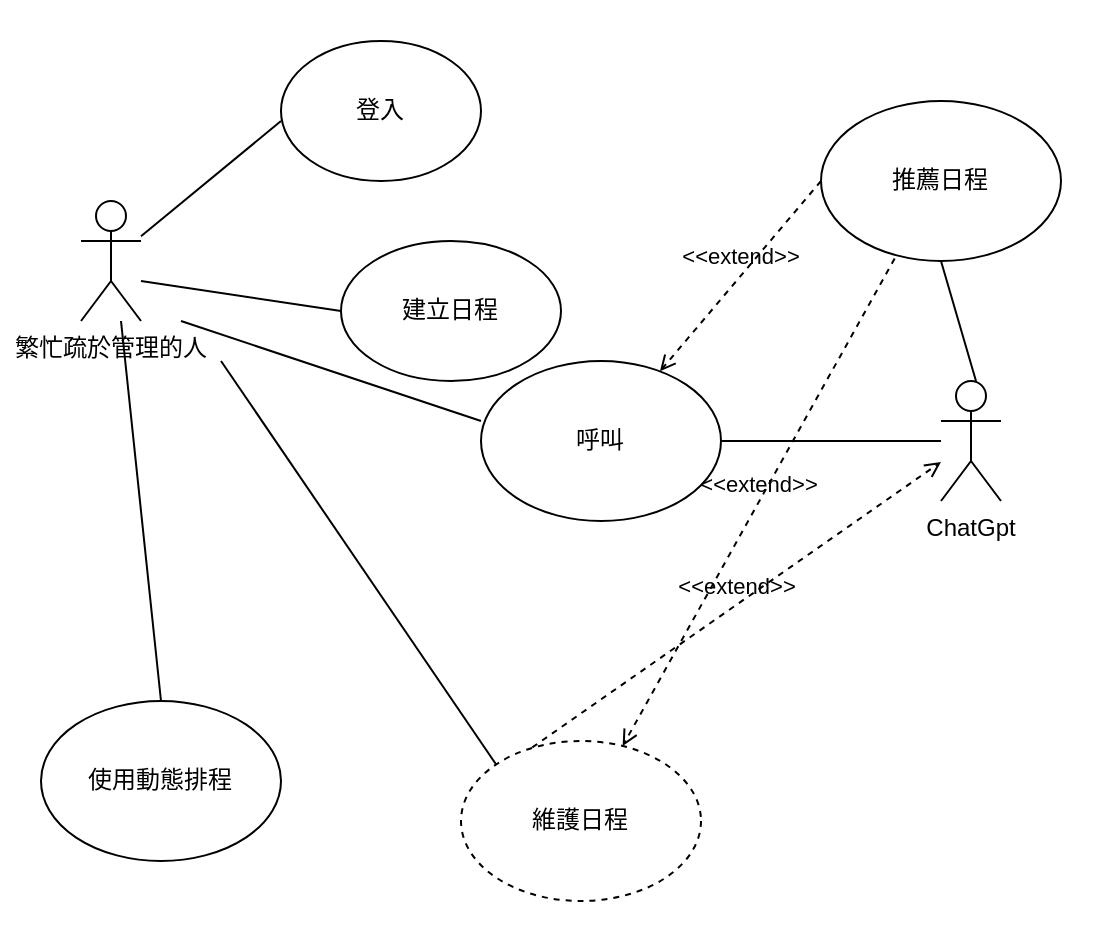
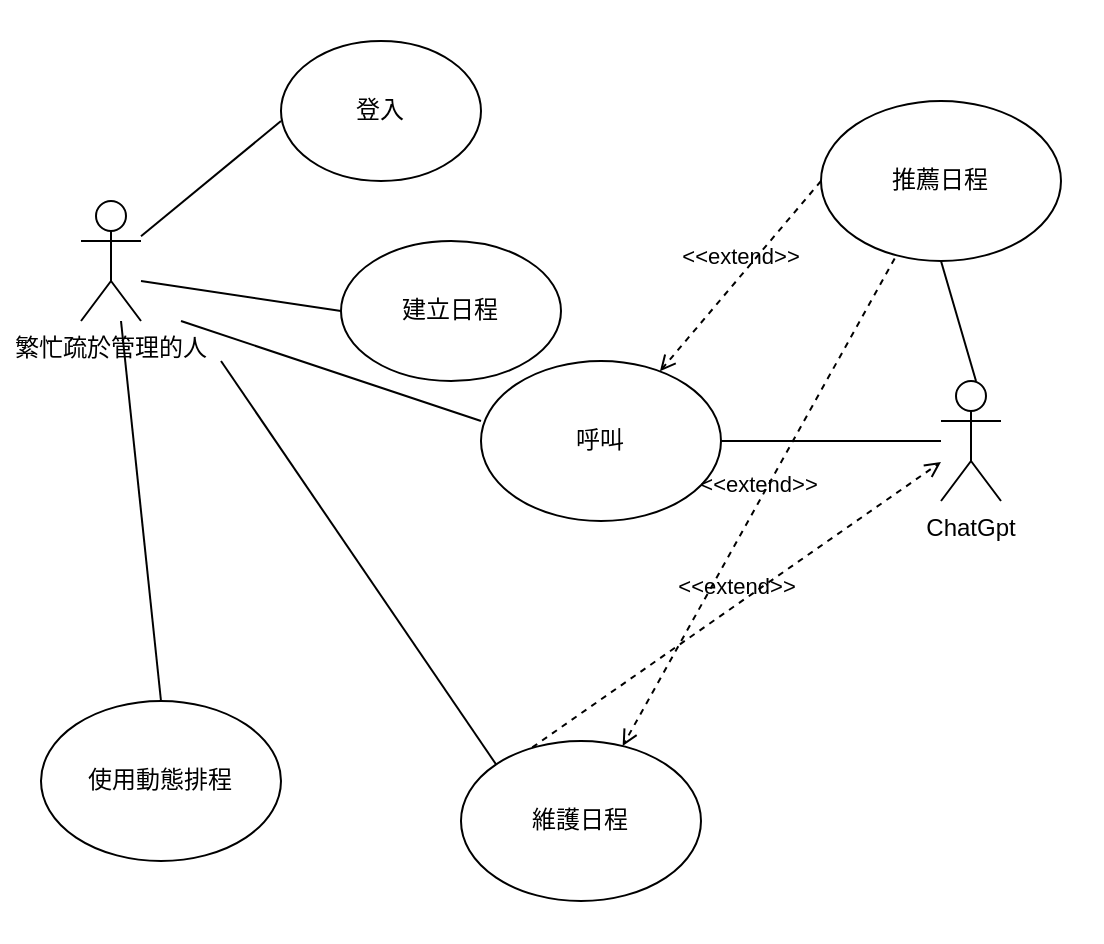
node "維護日程": style dashed -> solid
